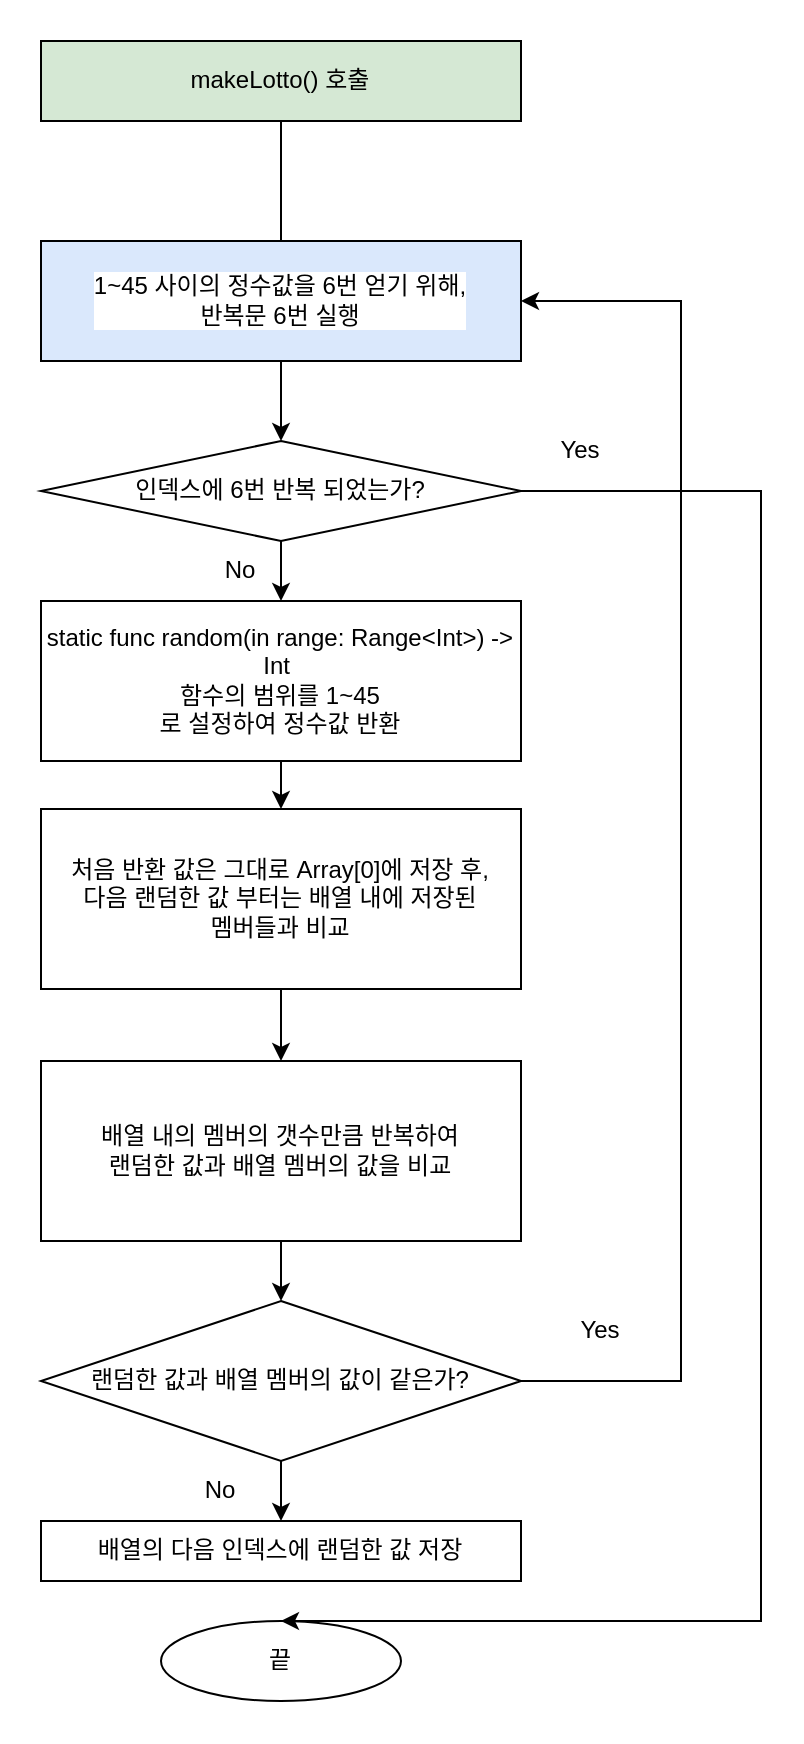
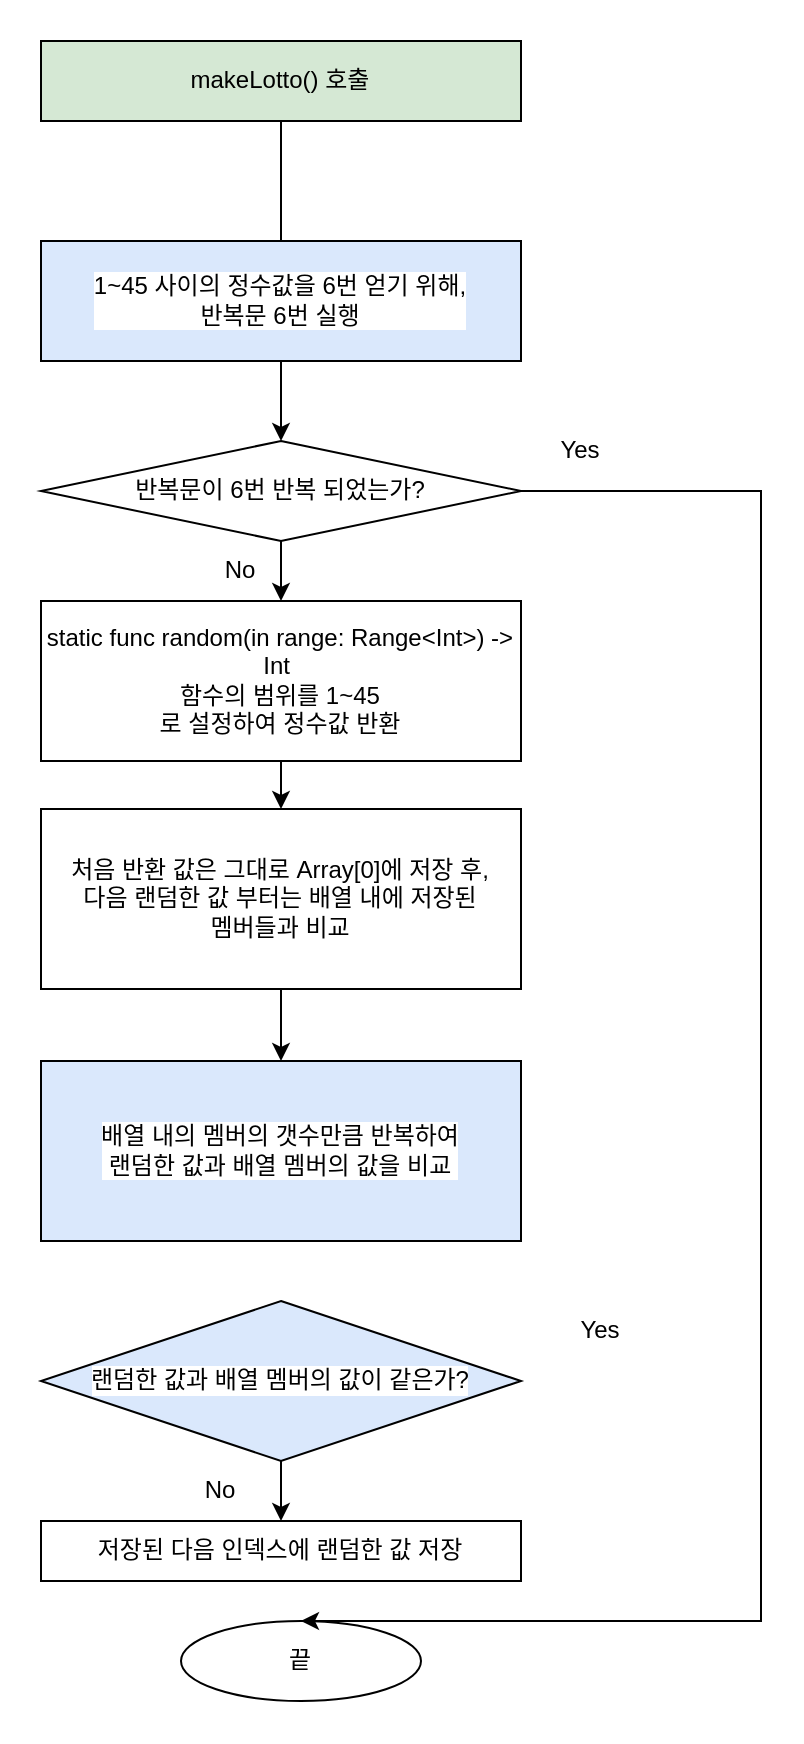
node "인덱스에 6번 반복 되었는가?": label "인덱스에 6번 반복 되었는가?" -> "반복문이 6번 반복 되었는가?"
edge "랜덤한 값과 배열 멤버의 값이 같은가?" -> "1~45 사이의 정수값을 6번 얻기 위해, 반복문 6번 실행": removed
node "배열 내의 멤버의 갯수만큼 반복하여 랜덤한 값과 배열 멤버의 값을 비교": fillcolor #ffffff -> #dae8fc
edge "배열 내의 멤버의 갯수만큼 반복하여 랜덤한 값과 배열 멤버의 값을 비교" -> "랜덤한 값과 배열 멤버의 값이 같은가?": removed
node "랜덤한 값과 배열 멤버의 값이 같은가?": fillcolor #ffffff -> #dae8fc
node "배열의 다음 인덱스에 랜덤한 값 저장": label "배열의 다음 인덱스에 랜덤한 값 저장" -> "저장된 다음 인덱스에 랜덤한 값 저장"
node "끝": moved (281, 1661) -> (301, 1661)
